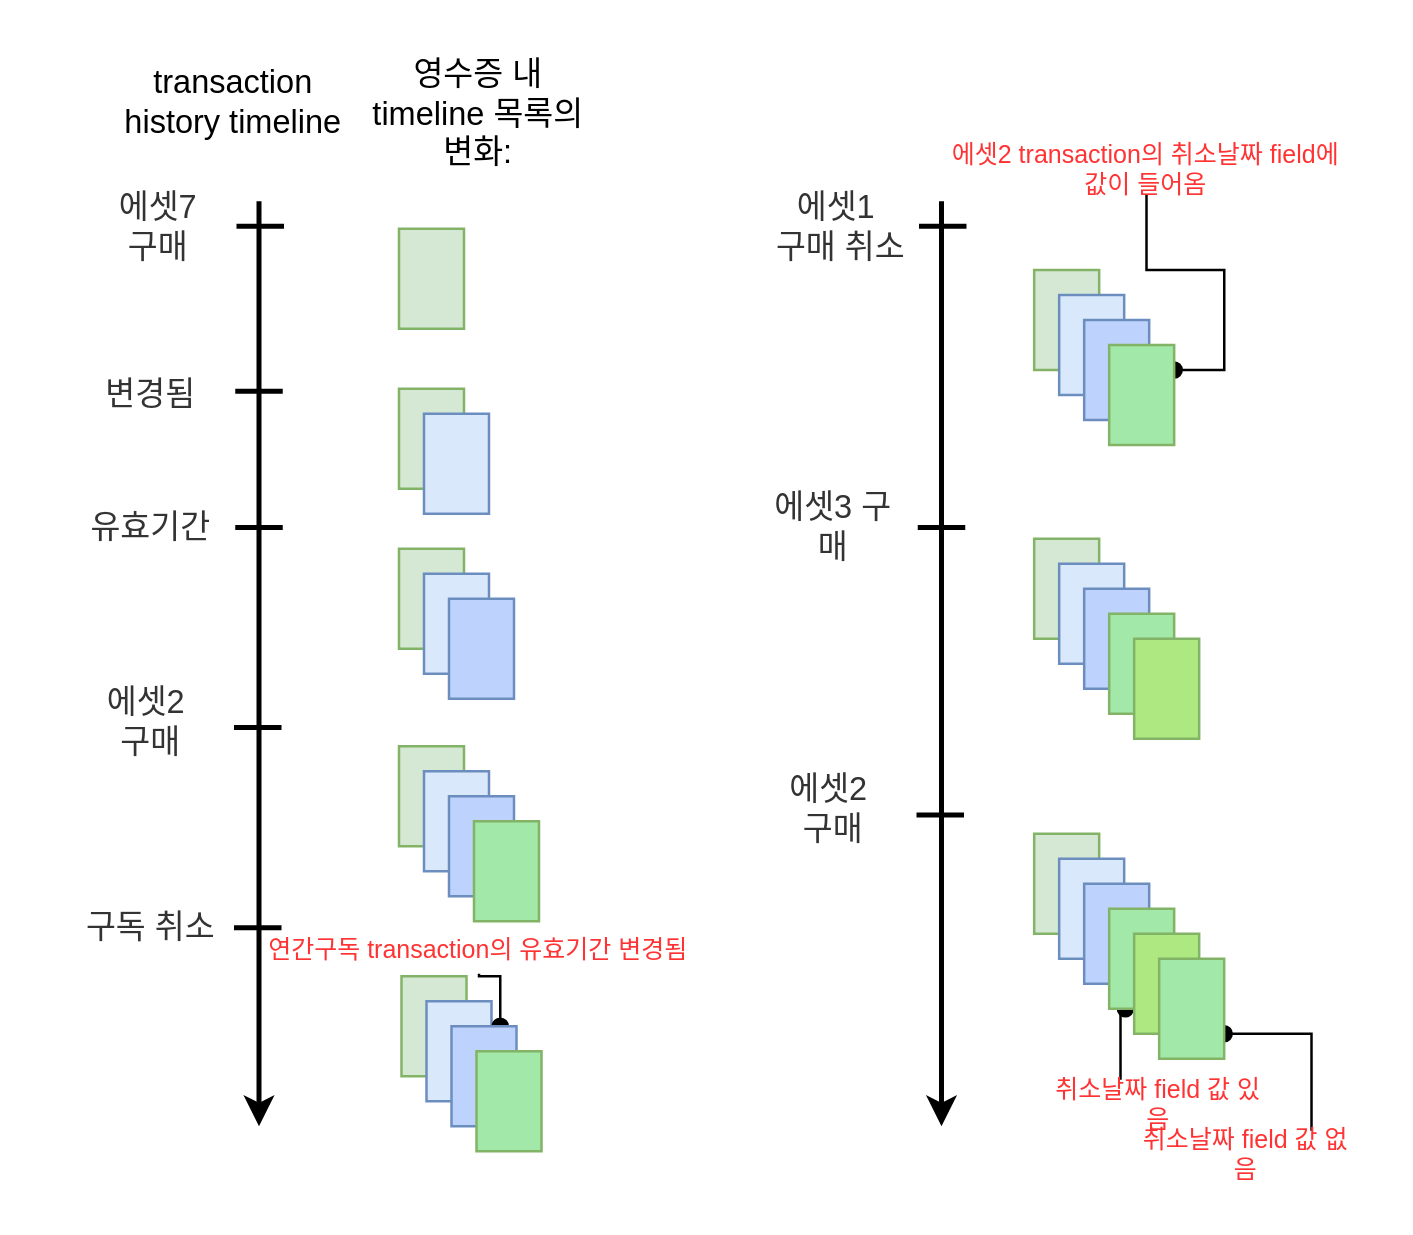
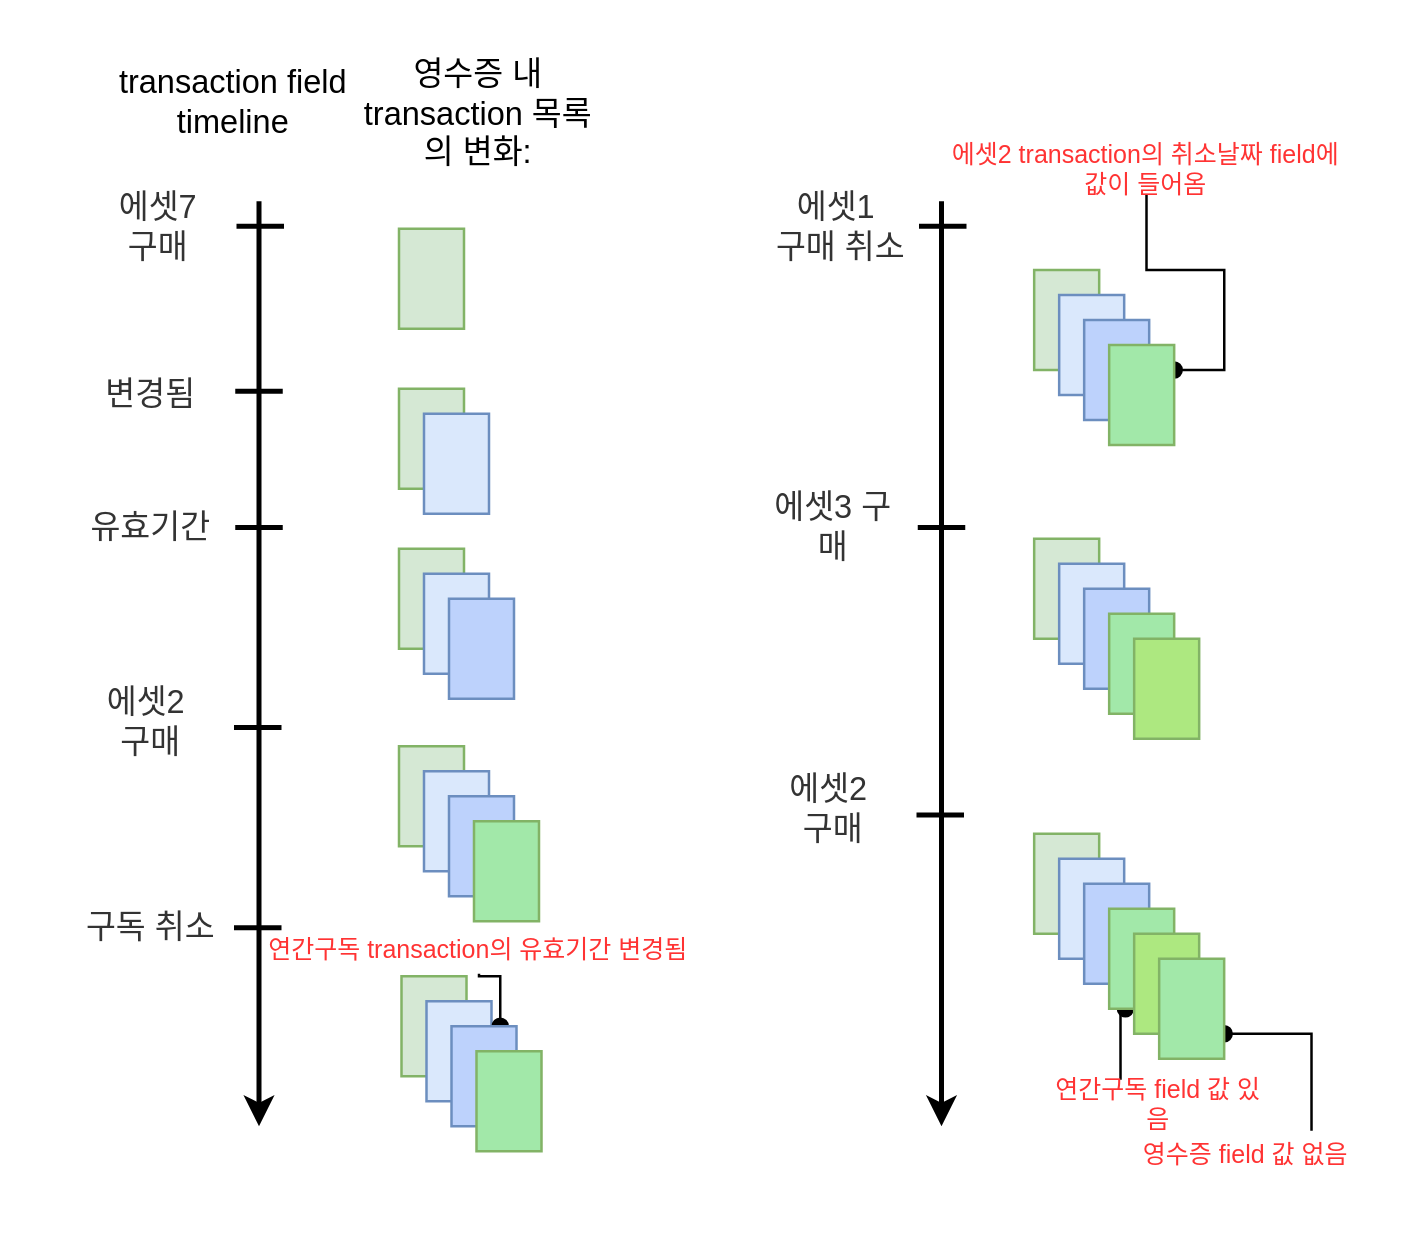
node "transaction history timeline": label "transaction history timeline" -> "transaction field timeline"
node "영수증 내 timeline 목록의 변화:": label "영수증 내 timeline 목록의 변화:" -> "영수증 내 transaction 목록의 변화:"
node "취소날짜 field 값 있음": label "취소날짜 field 값 있음" -> "연간구독 field 값 있음"
node "취소날짜 field 값 없음": label "취소날짜 field 값 없음" -> "영수증 field 값 없음"
